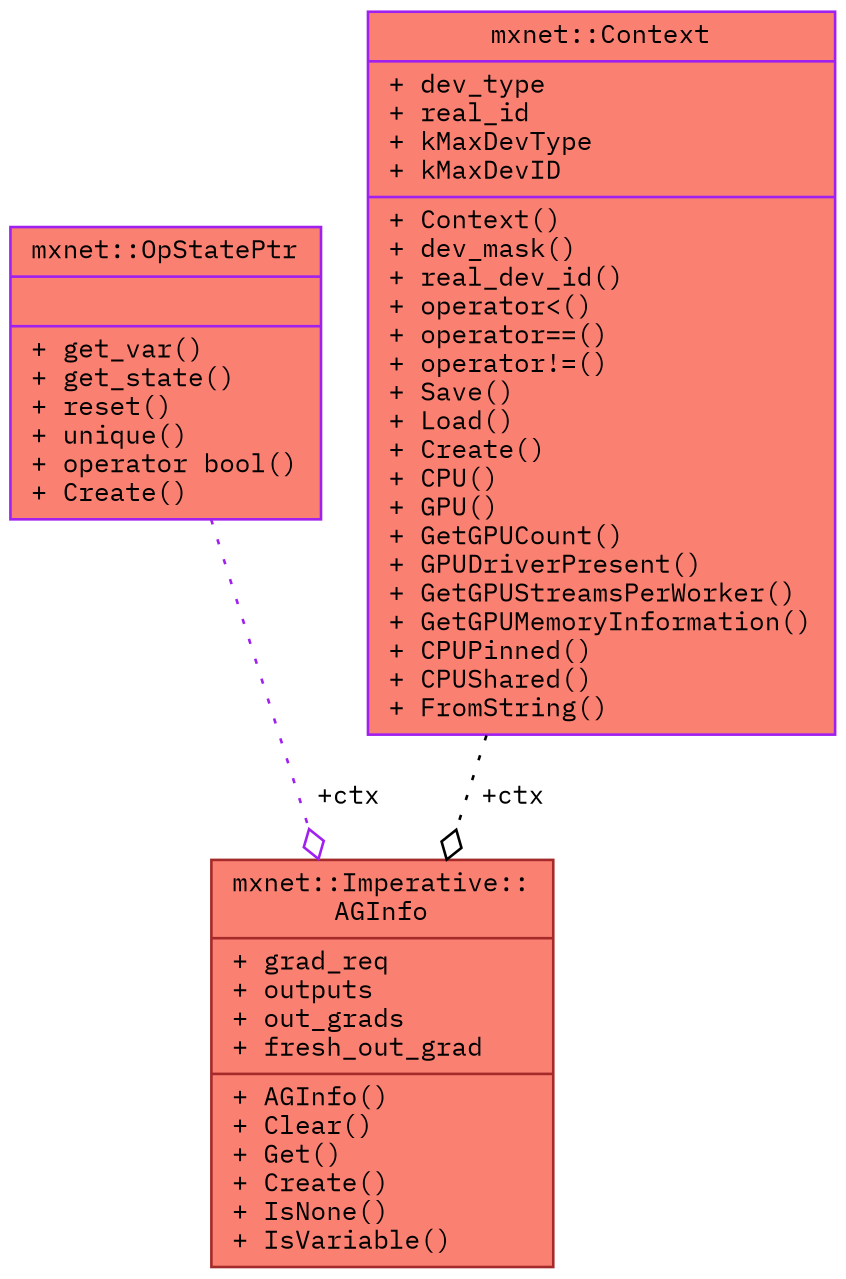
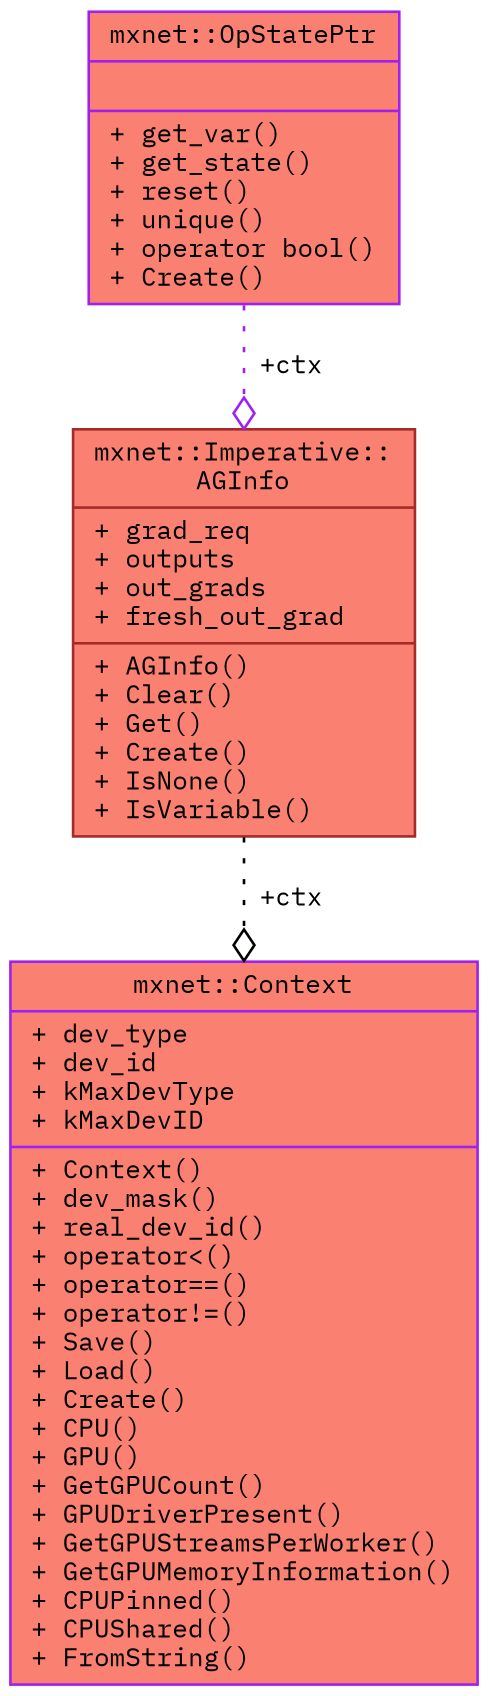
node "mxnet::Context": text "+ real_id" -> "+ dev_id"
edge "mxnet::Context" -> "mxnet::Imperative::": reversed
